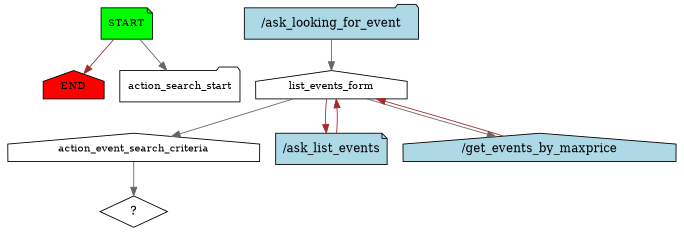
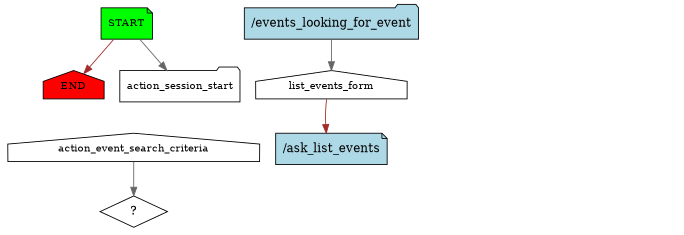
node "/ask_looking_for_event": label "/ask_looking_for_event" -> "/events_looking_for_event"
node "action_search_start": label "action_search_start" -> "action_session_start"
edge "list_events_form" -> "action_event_search_criteria": removed
edge "/ask_list_events" -> "list_events_form": removed
node "/get_events_by_maxprice": removed
